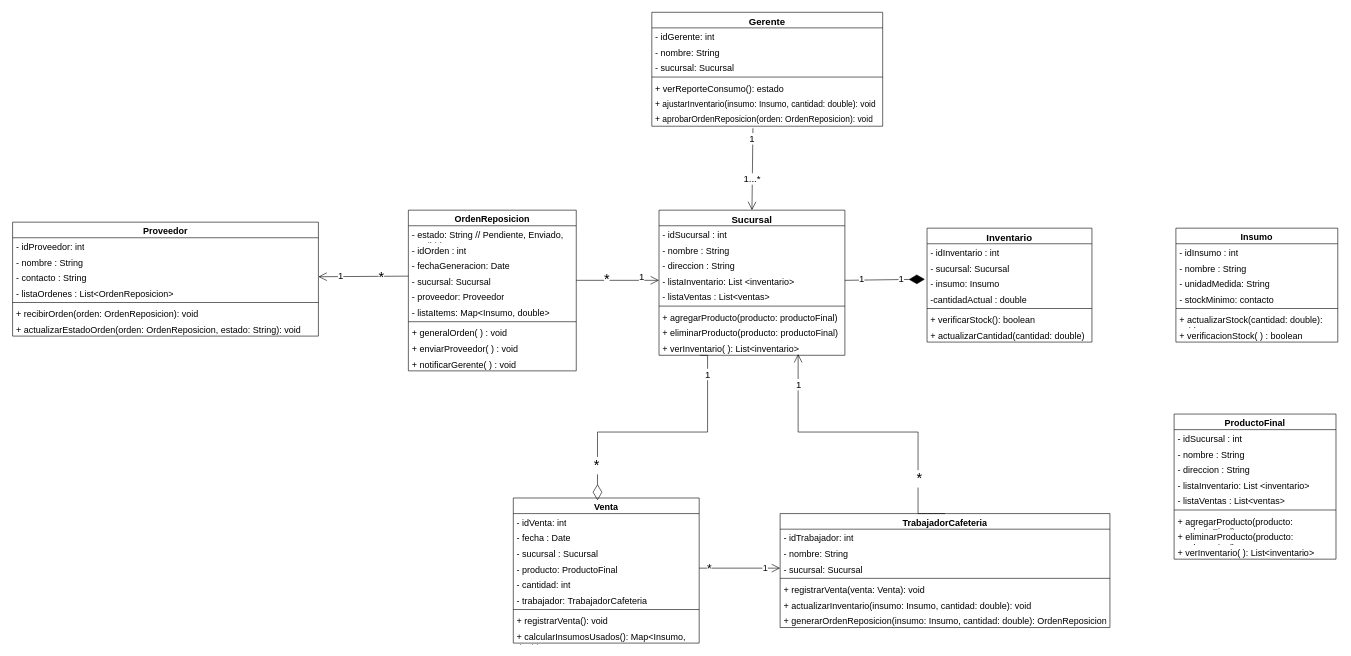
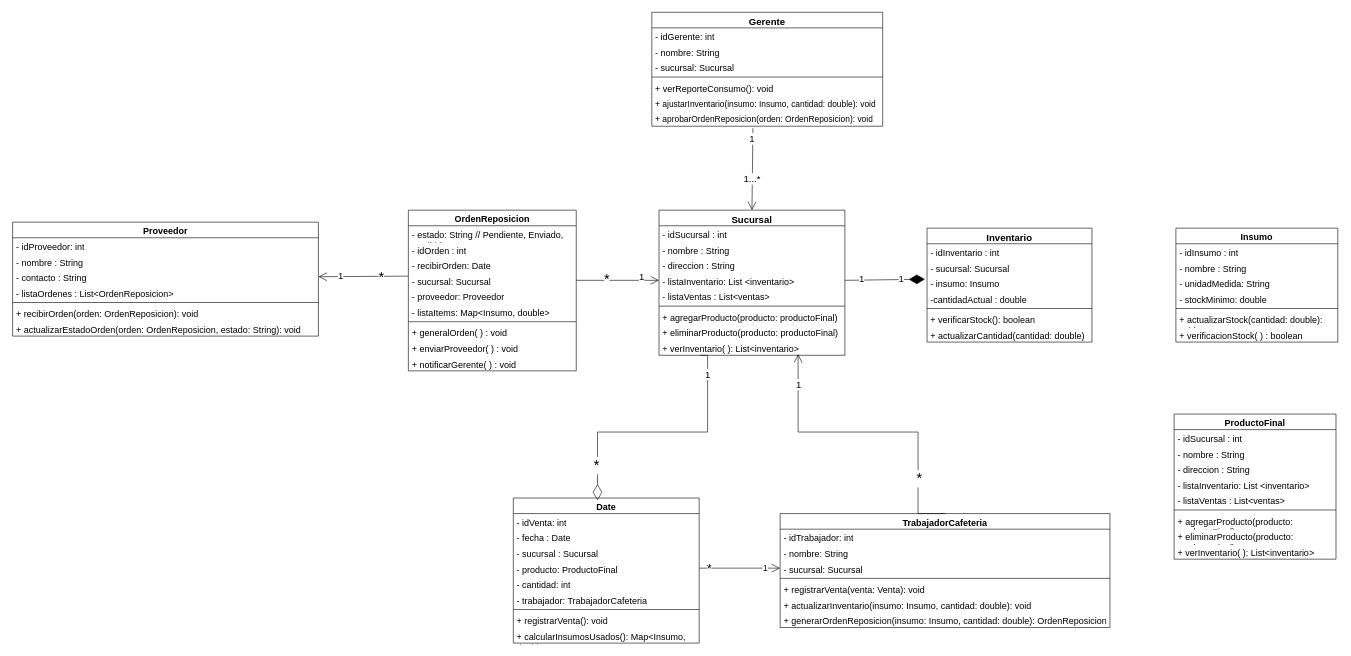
node "+ verReporteConsumo(): estado": label "+ verReporteConsumo(): estado" -> "+ verReporteConsumo(): void"
node "- fechaGeneracion: Date": label "- fechaGeneracion: Date" -> "- recibirOrden: Date"
node "- stockMinimo: contacto": label "- stockMinimo: contacto" -> "- stockMinimo: double"
node "Venta": label "Venta" -> "Date"
